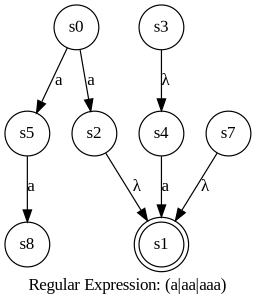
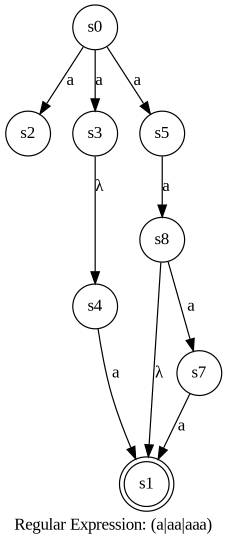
edge "s0" -> "s3": added, label "a"
edge "s2" -> "s1": now "s8" -> "s1"
edge "s7" -> "s1": label "λ" -> "a"
edge "s8" -> "s7": added, label "a"
